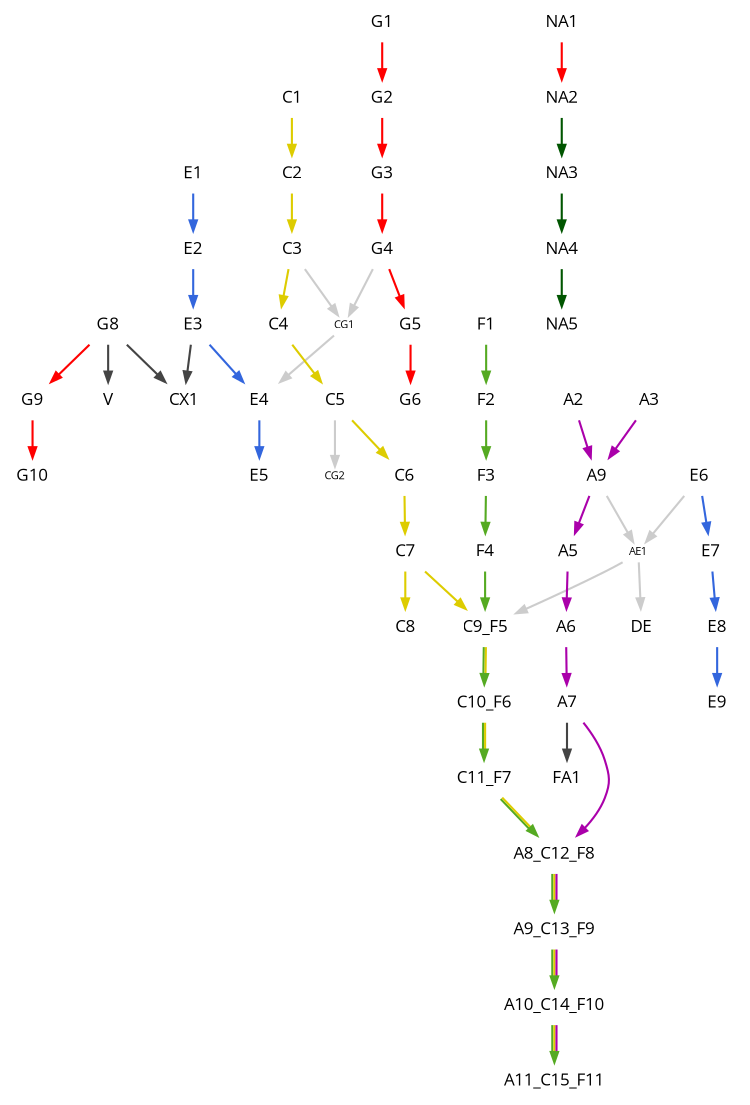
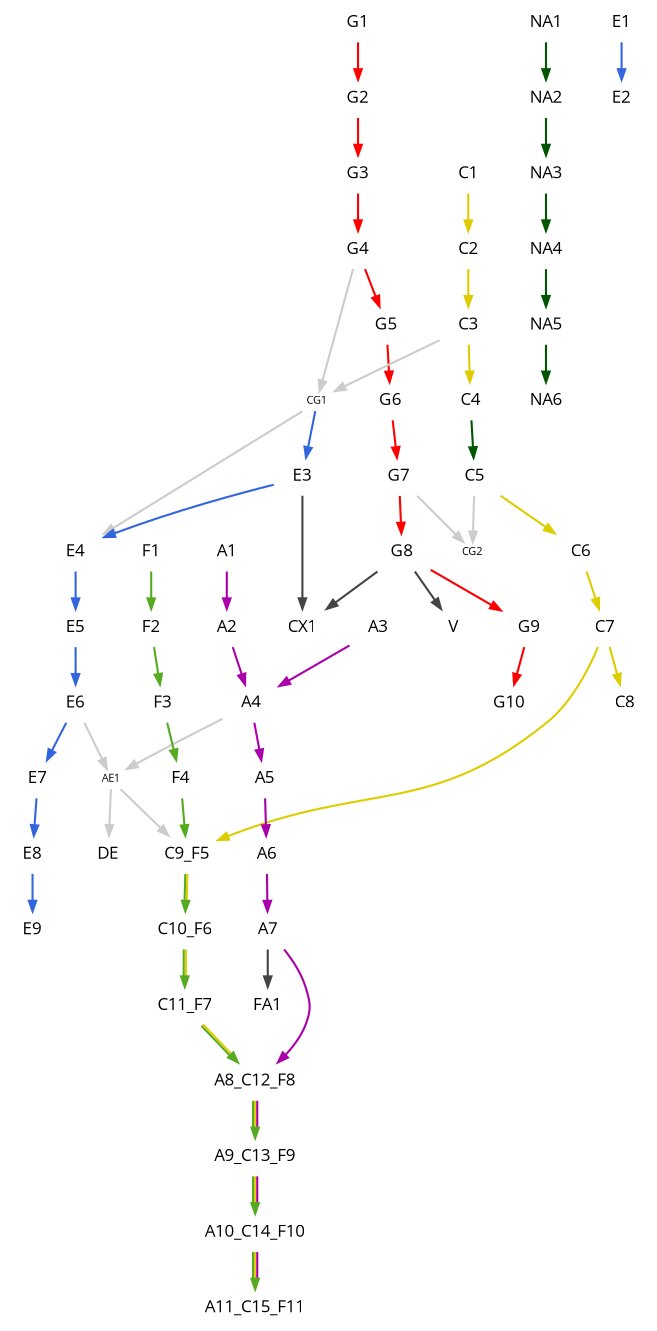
edge "NA1" -> "NA2": color #ff0000 -> #005500
edge "E2" -> "E3": now "CG1" -> "E3"
edge "C4" -> "C5": color #ddcc00 -> #005500
node "NA6": added
node "G7": added
node "A9": label "A9" -> "A4"
node "A1": added
edge "E5" -> "E6": added
